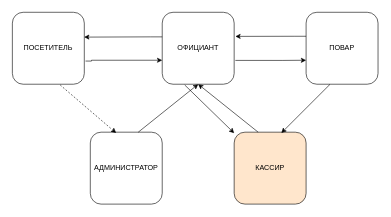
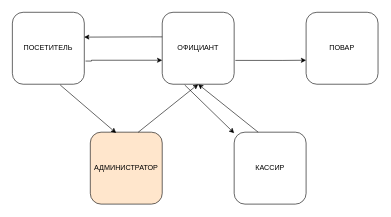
edge "ПОВАР" -> "ОФИЦИАНТ": removed
edge "ПОСЕТИТЕЛЬ" -> "АДМИНИСТРАТОР": style dashed -> solid
edge "ПОВАР" -> "КАССИР": removed
node "АДМИНИСТРАТОР": fillcolor #ffffff -> #ffe6cc
node "КАССИР": fillcolor #ffe6cc -> #ffffff
